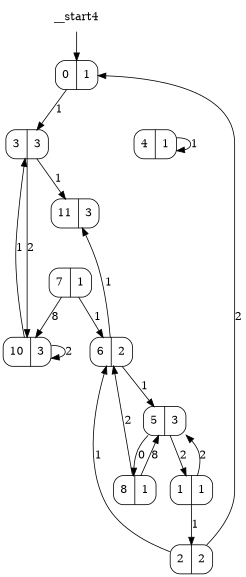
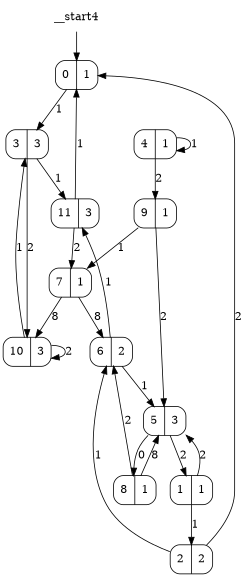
edge "11" -> "0": added, label "1"
node "9": added
edge "11" -> "7": added, label "2"
edge "7" -> "6": label "1" -> "8"
